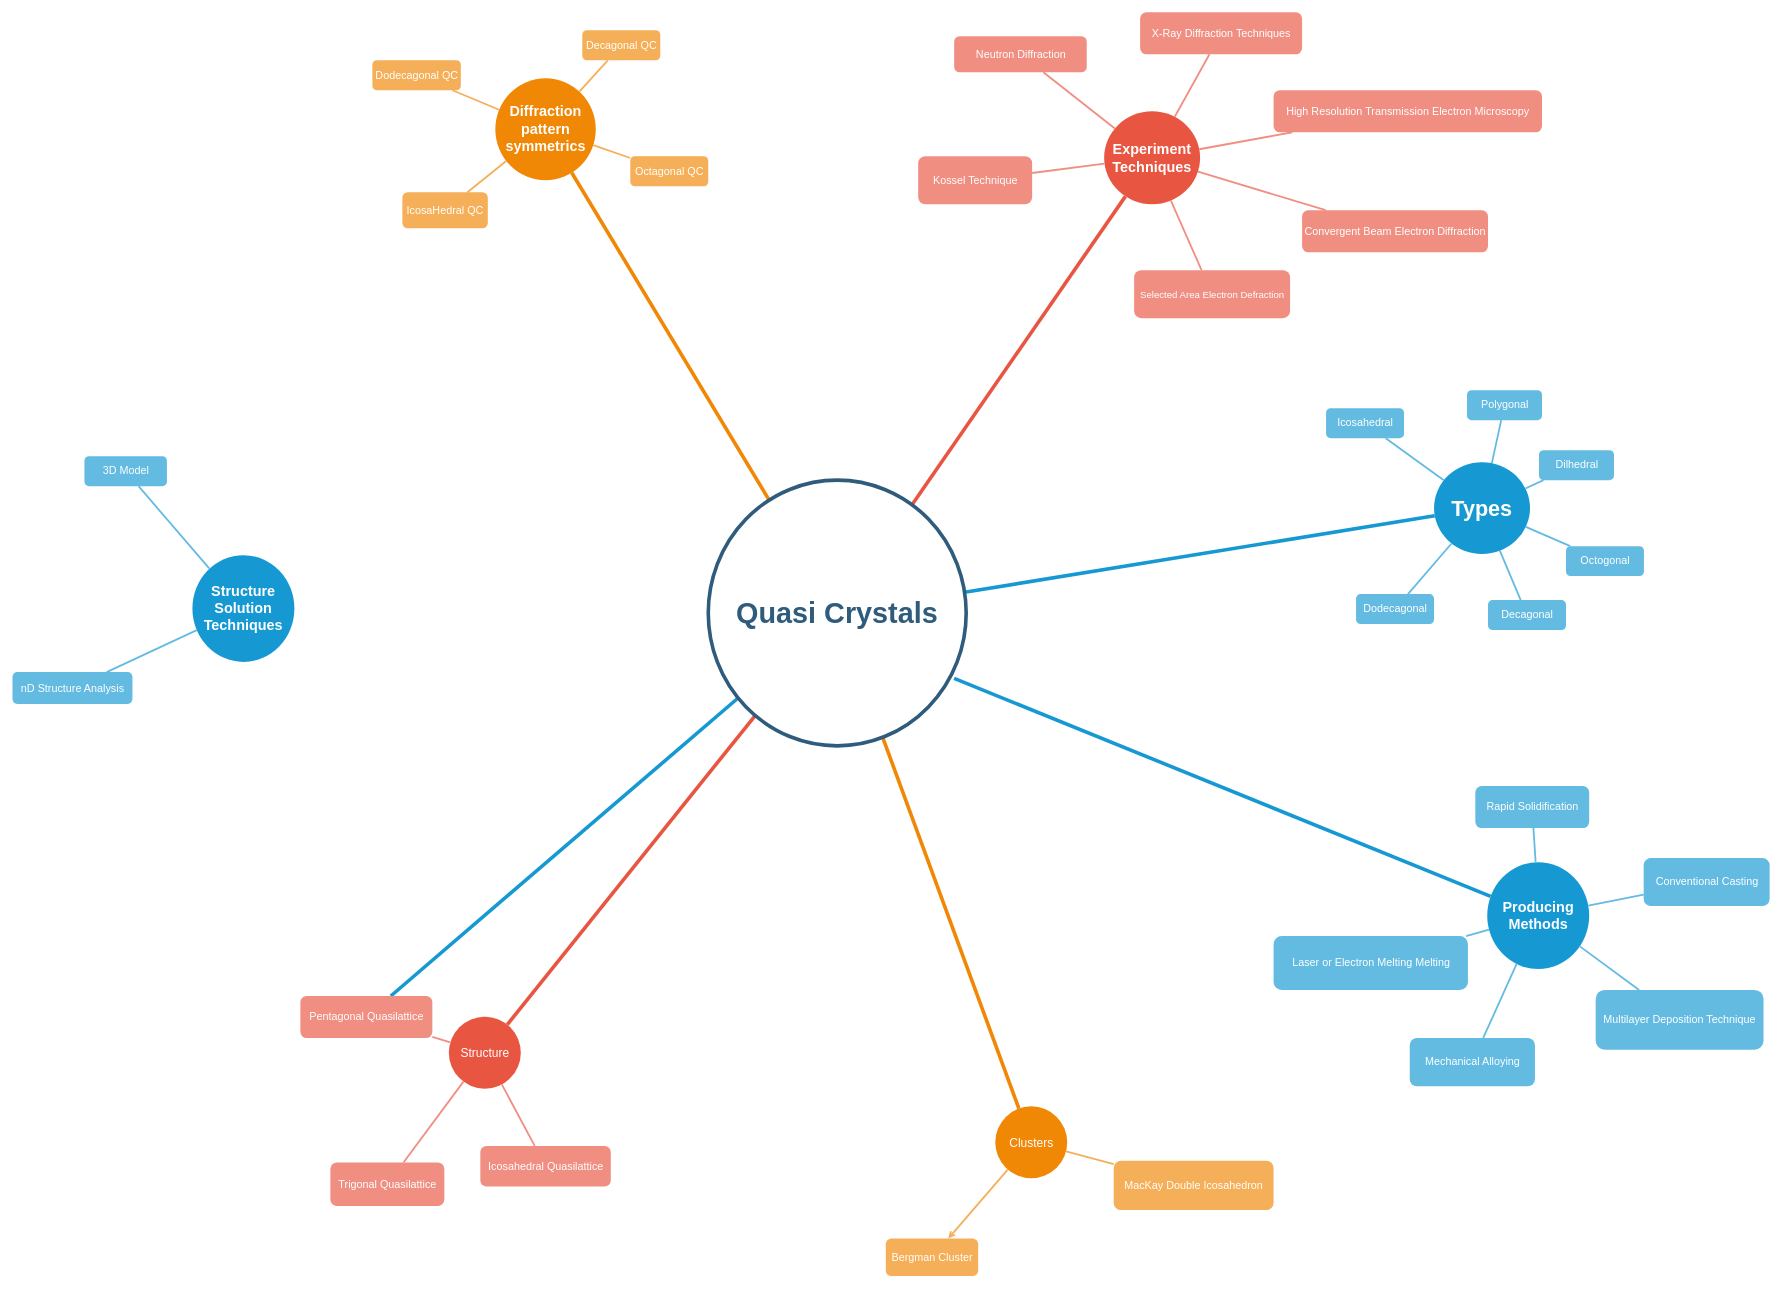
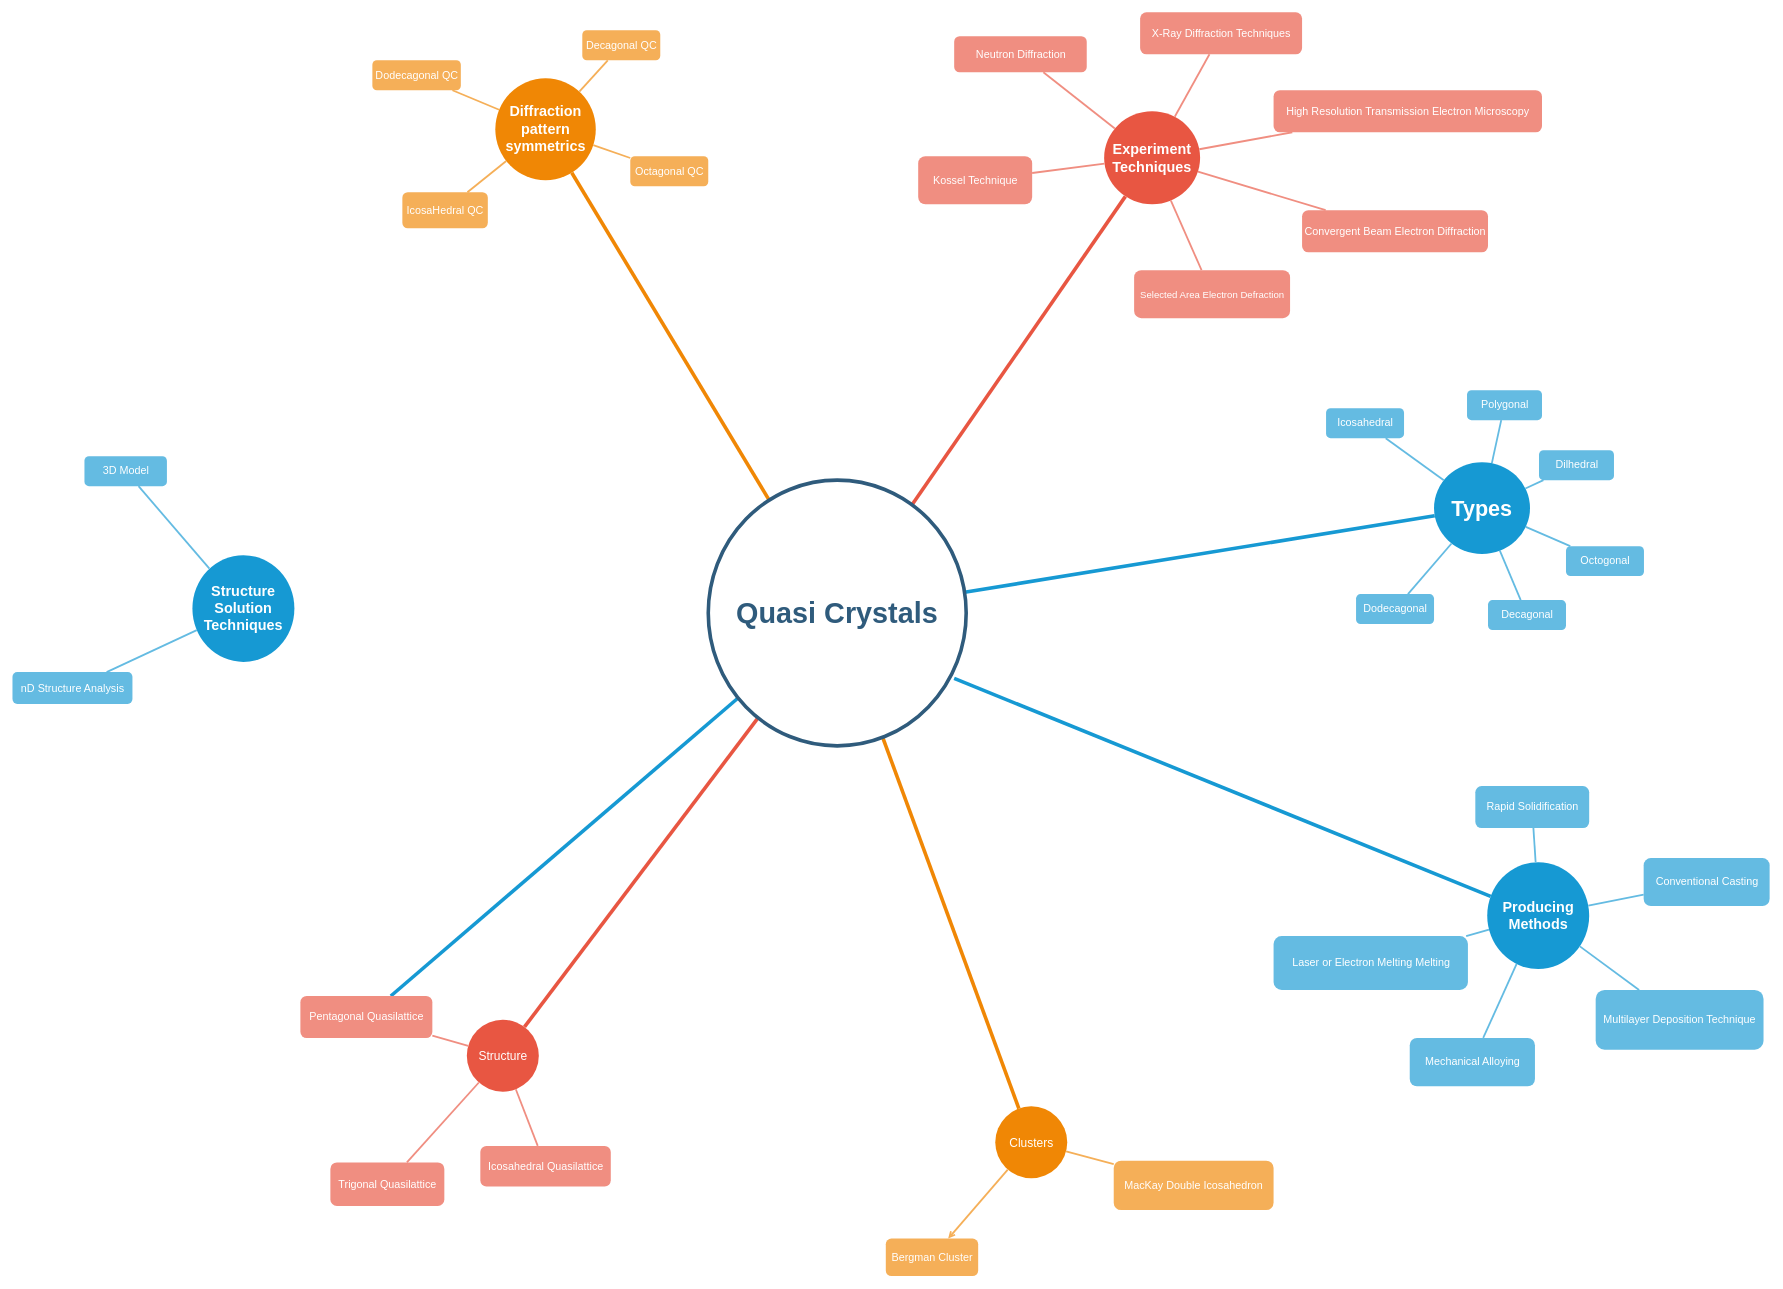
node "Structure": moved (485, 1053) -> (503, 1056)
